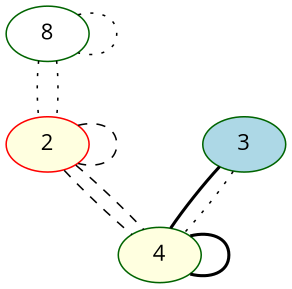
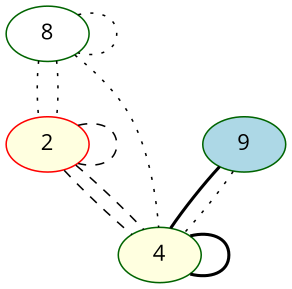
edge "8" -- "4": added
node "3": label "3" -> "9"
